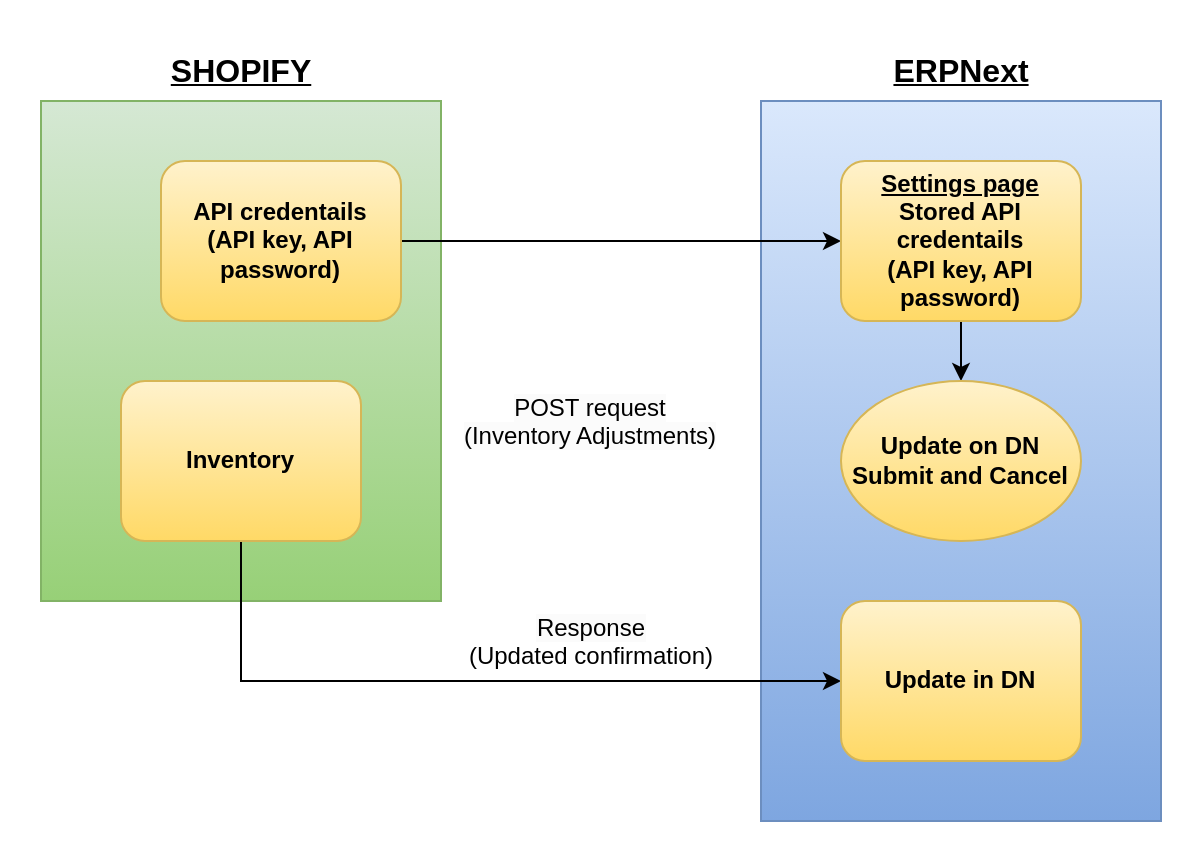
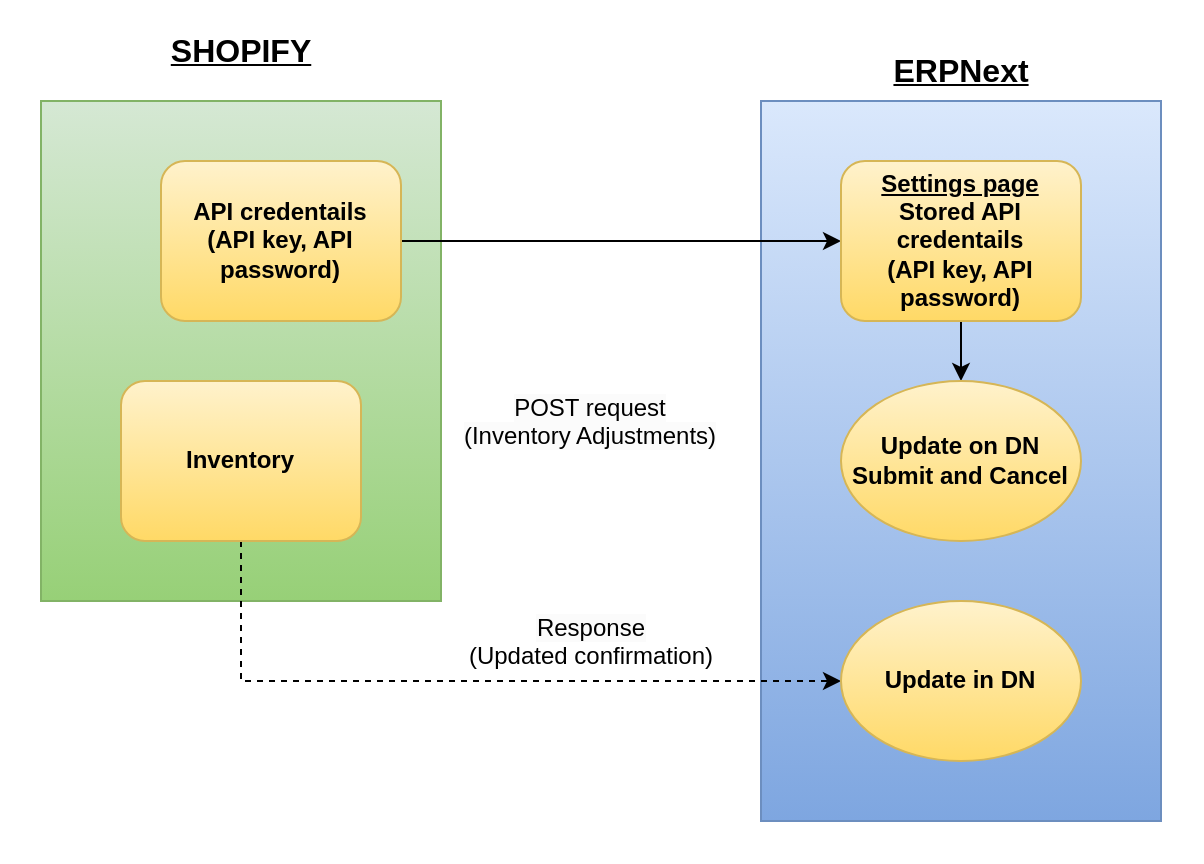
node "SHOPIFY": moved (241, 71) -> (241, 51)
edge "Inventory" -> "Update in DN": style solid -> dashed
node "Update in DN": shape rounded rectangle -> ellipse
